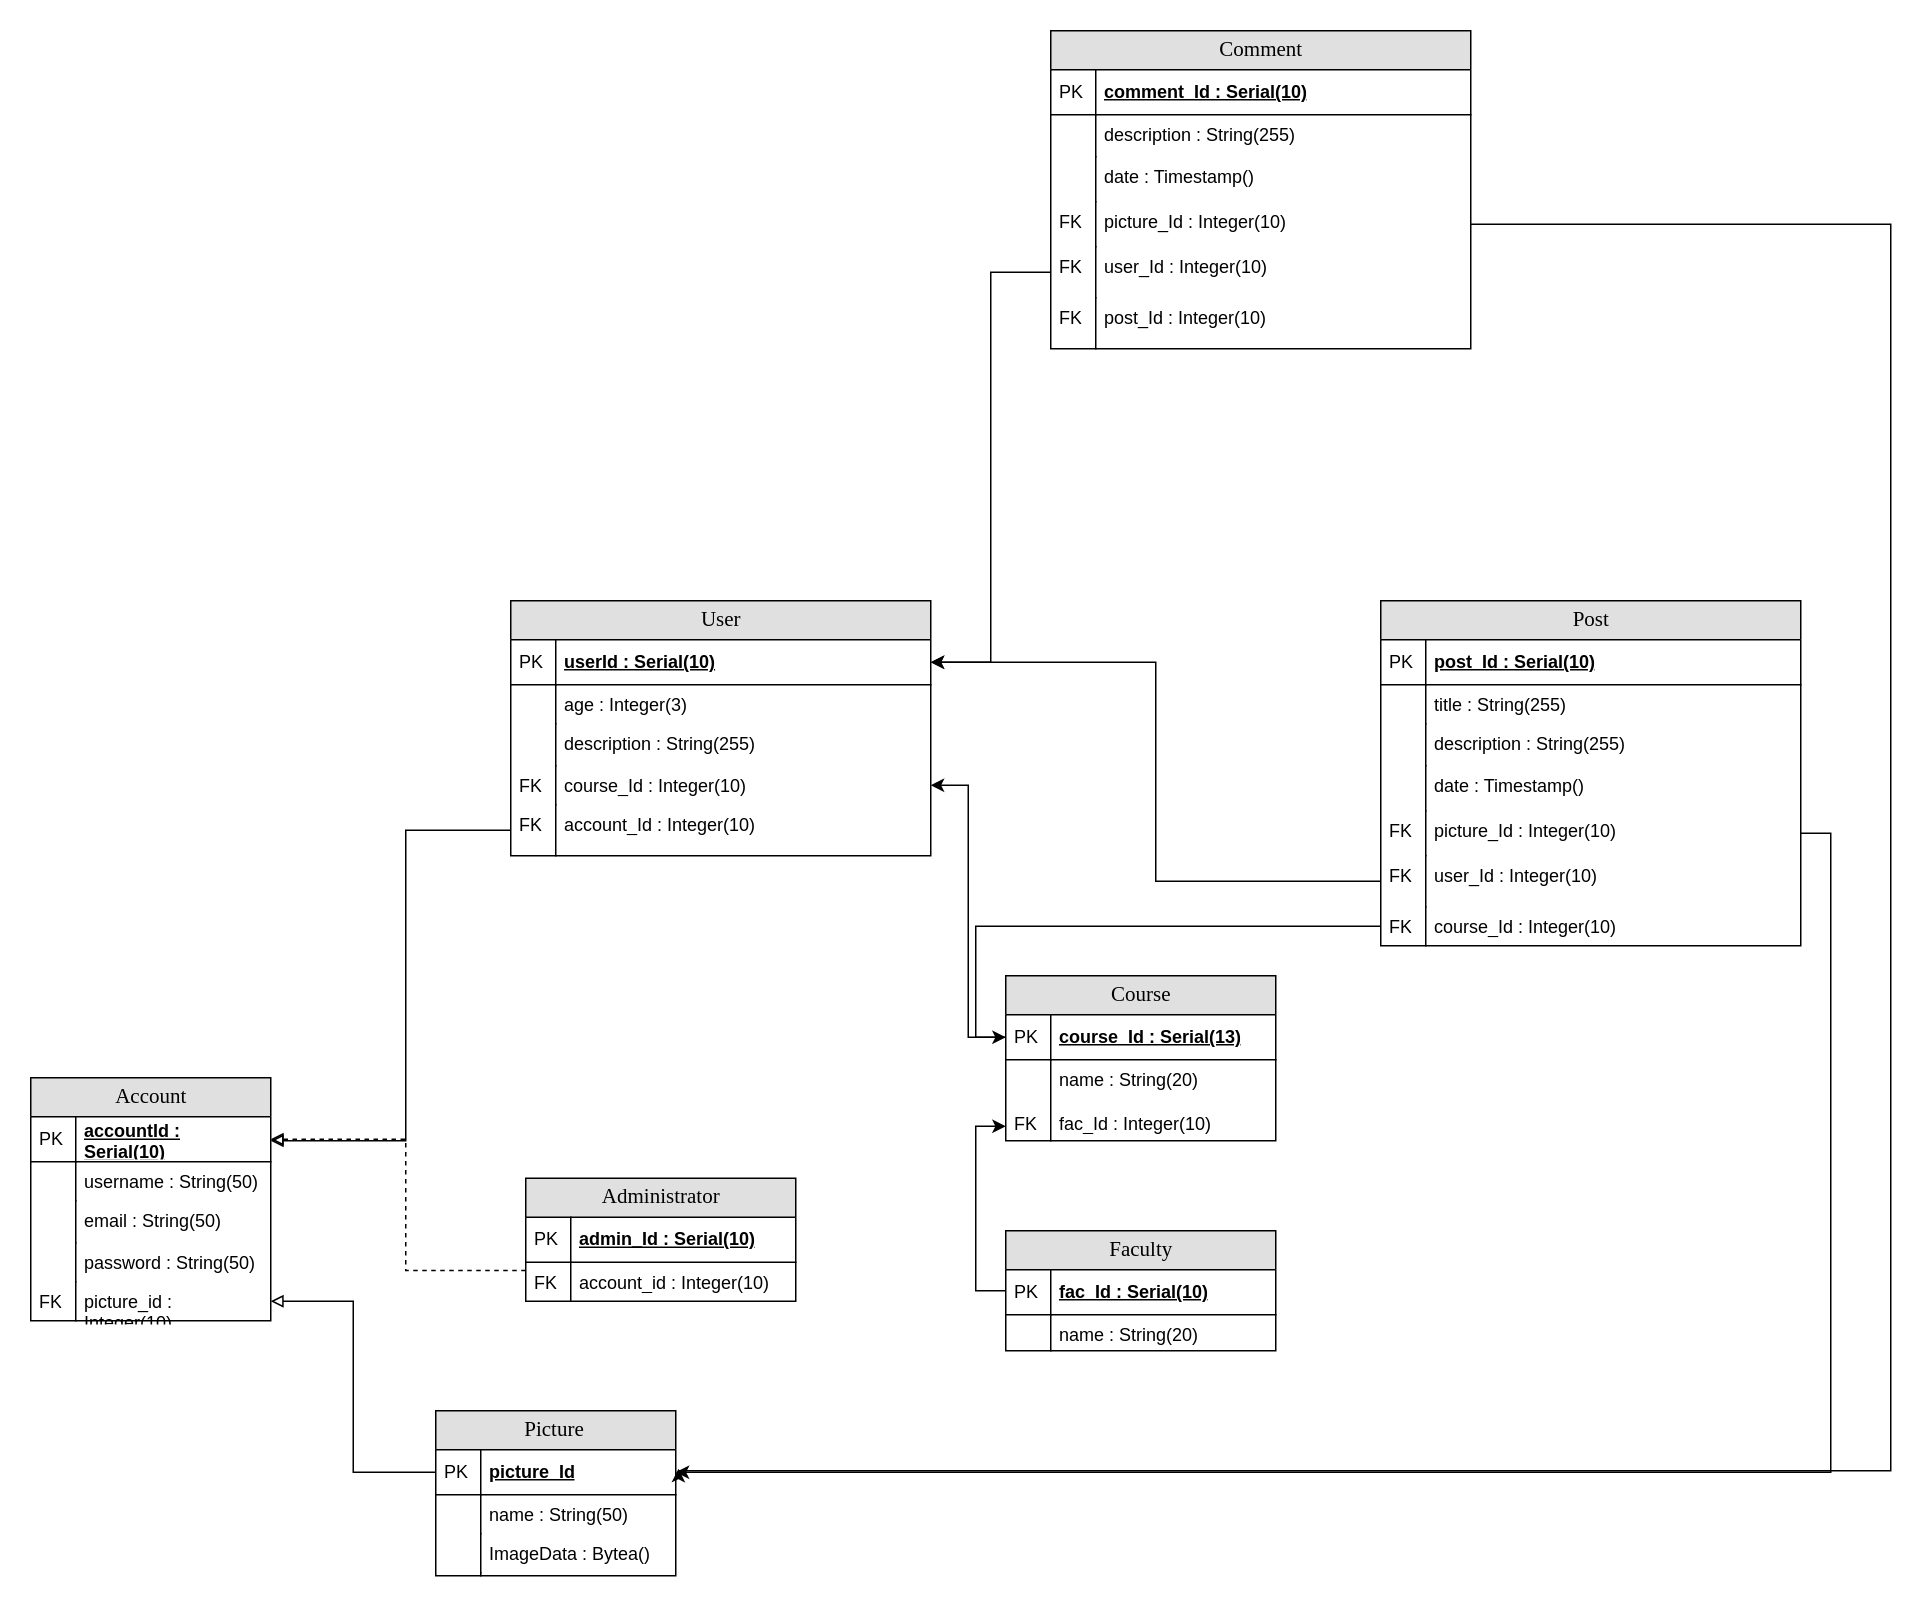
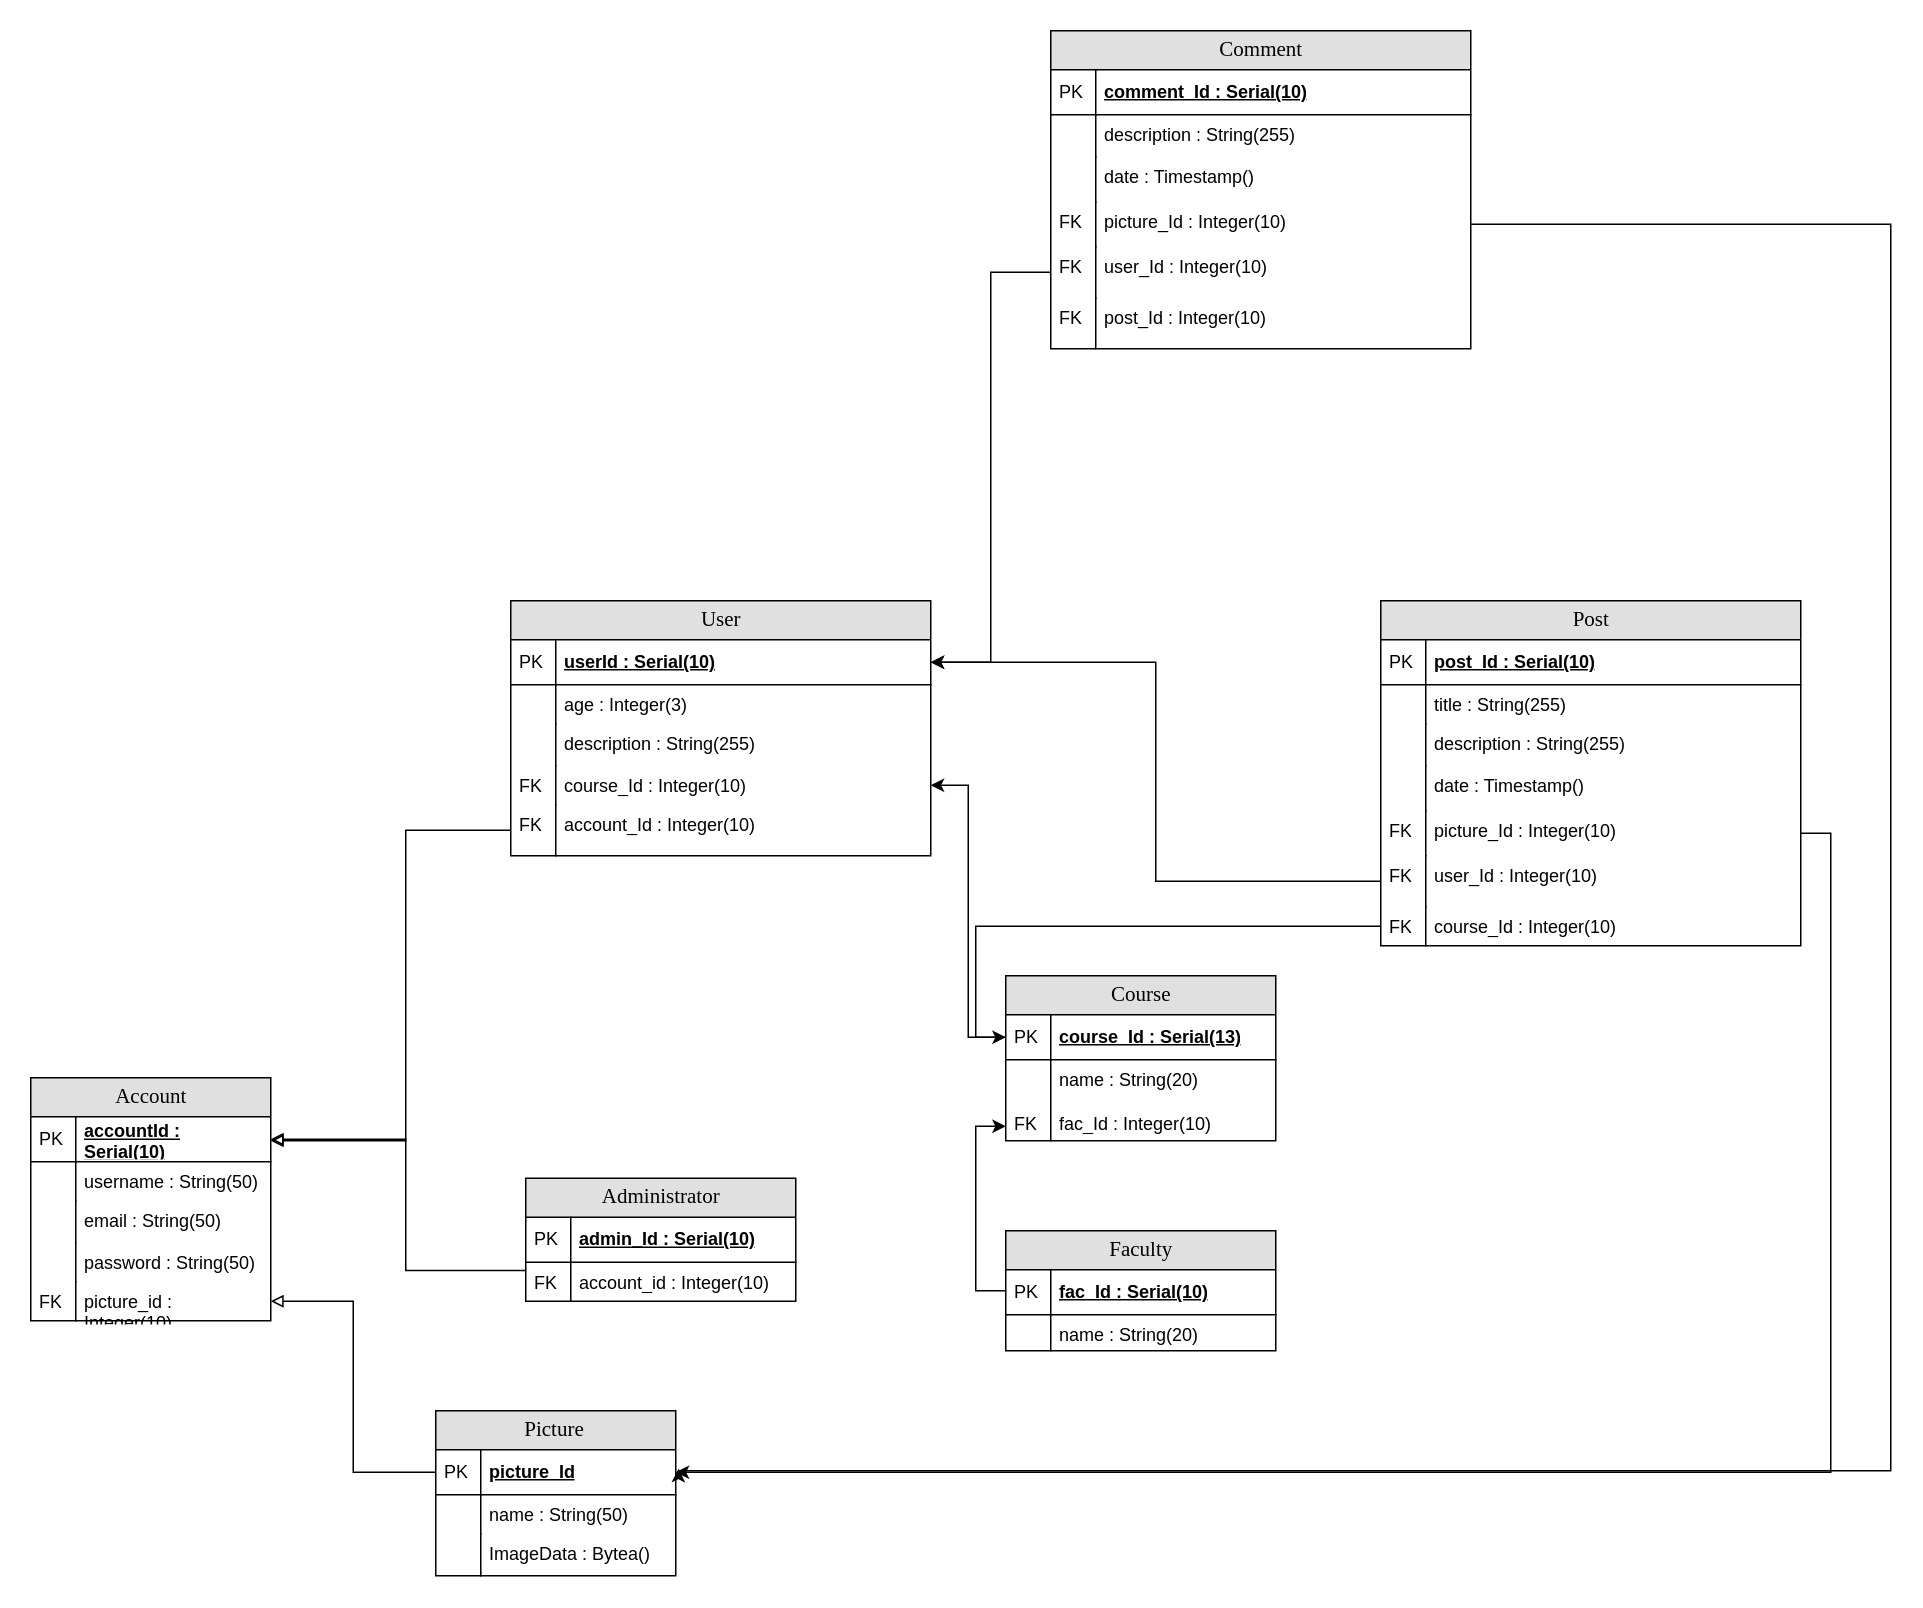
edge "Administrator" -> "accountId : Serial(10)": style dashed -> solid
